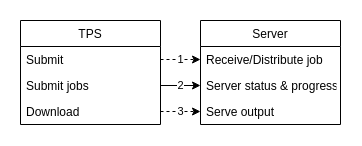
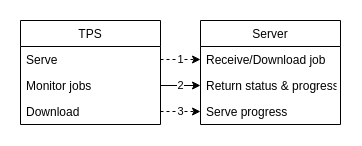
node "Submit": label "Submit" -> "Serve"
node "Receive/Distribute job": label "Receive/Distribute job" -> "Receive/Download job"
node "Submit jobs": label "Submit jobs" -> "Monitor jobs"
node "Server status & progress": label "Server status & progress" -> "Return status & progress"
node "Serve output": label "Serve output" -> "Serve progress"
